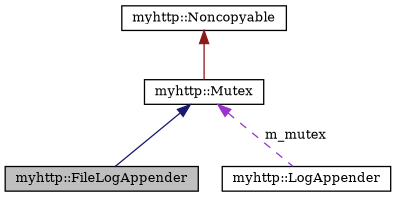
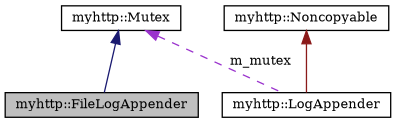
edge "myhttp::Mutex" -> "myhttp::Noncopyable": now "myhttp::LogAppender" -> "myhttp::Noncopyable"
